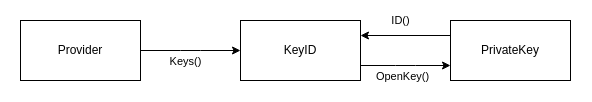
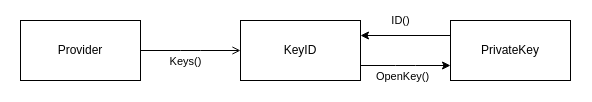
edge "Provider" -> "KeyID": arrowhead classic -> open
